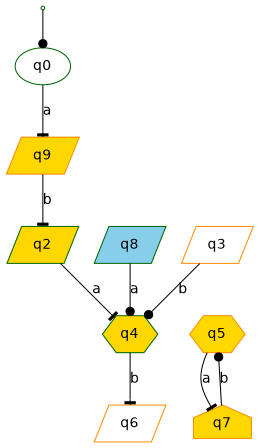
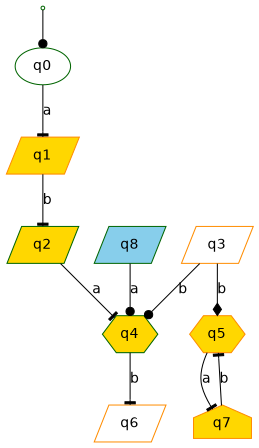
node "q9": label "q9" -> "q1"
edge "q3" -> "q5": added, label "b"
edge "q7" -> "q5": arrowhead dot -> tee
